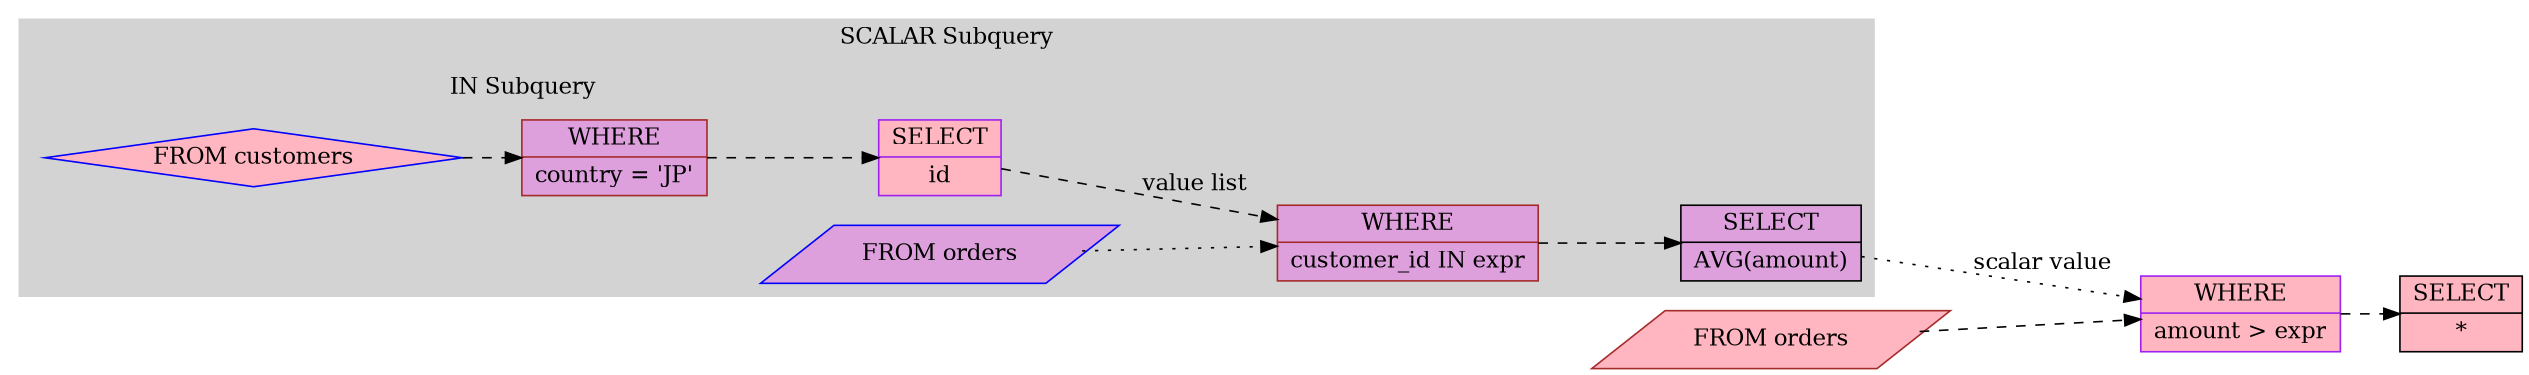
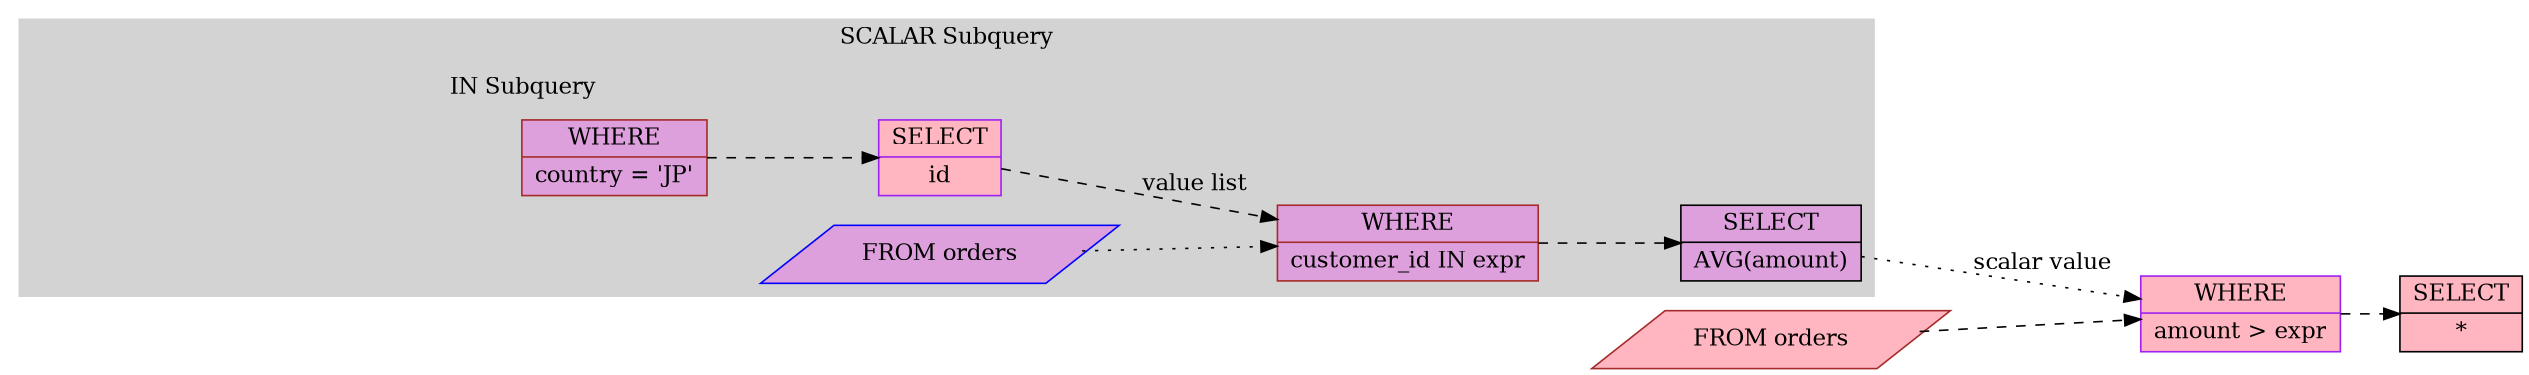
node "FROM customers": removed
